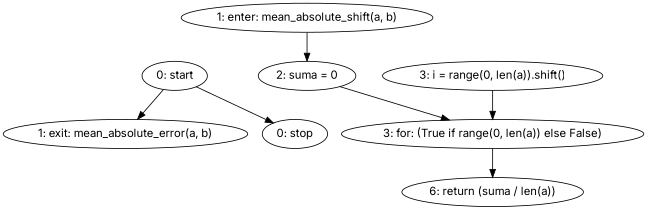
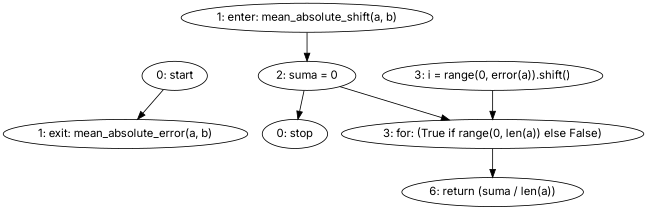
node "3: i = range(0, len(a)).shift()": label "3: i = range(0, len(a)).shift()" -> "3: i = range(0, error(a)).shift()"
edge "0: start" -> "0: stop": now "2: suma = 0" -> "0: stop"
